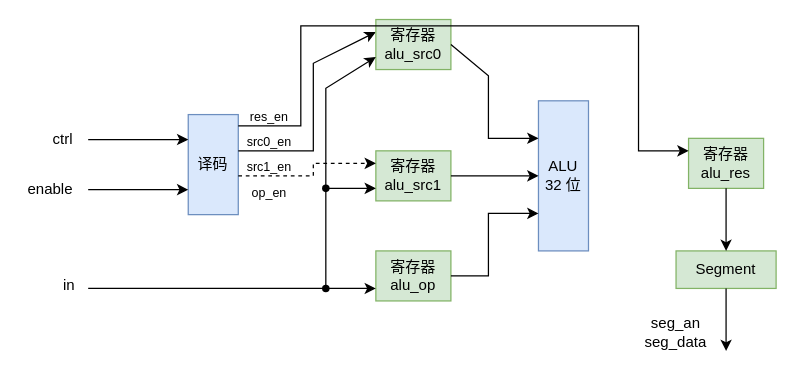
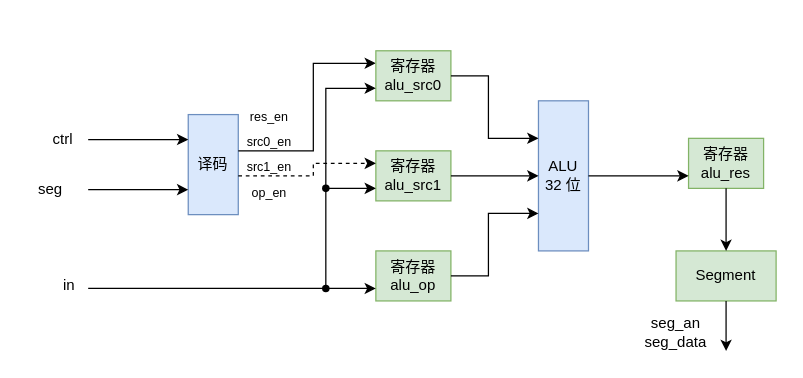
edge "译码" -> "寄存器 alu_res": removed
node "寄存器 alu_src0": moved (413, 44) -> (413, 76)
edge "ALU 32 位" -> "寄存器 alu_res": added
node "enable": label "enable" -> "seg"
node "Segment": size 100x38 -> 100x50
